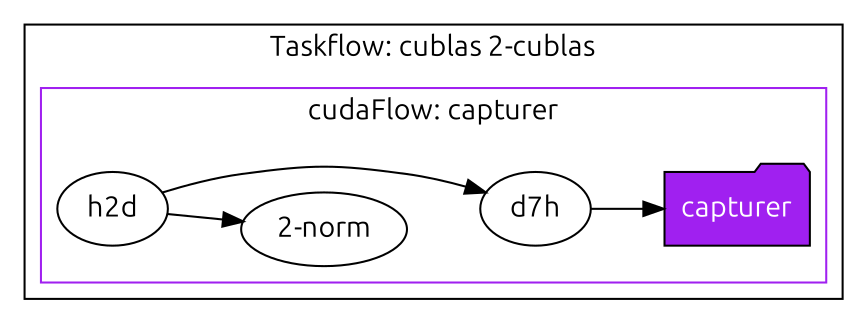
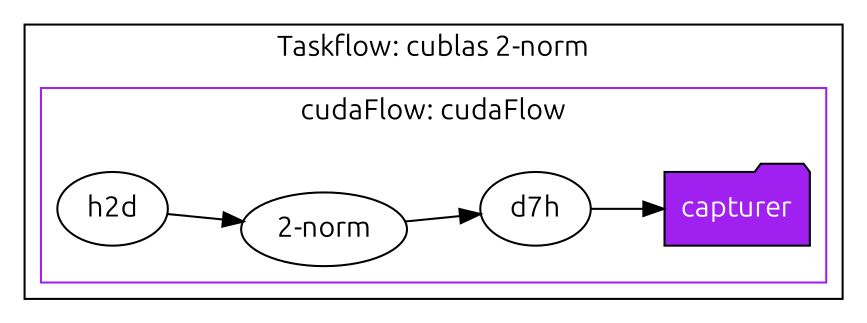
cluster "Taskflow: cublas 2-cublas": label "Taskflow: cublas 2-cublas" -> "Taskflow: cublas 2-norm"
cluster "cudaFlow: capturer": label "cudaFlow: capturer" -> "cudaFlow: cudaFlow"
edge "h2d" -> "d7h": now "2-norm" -> "d7h"
